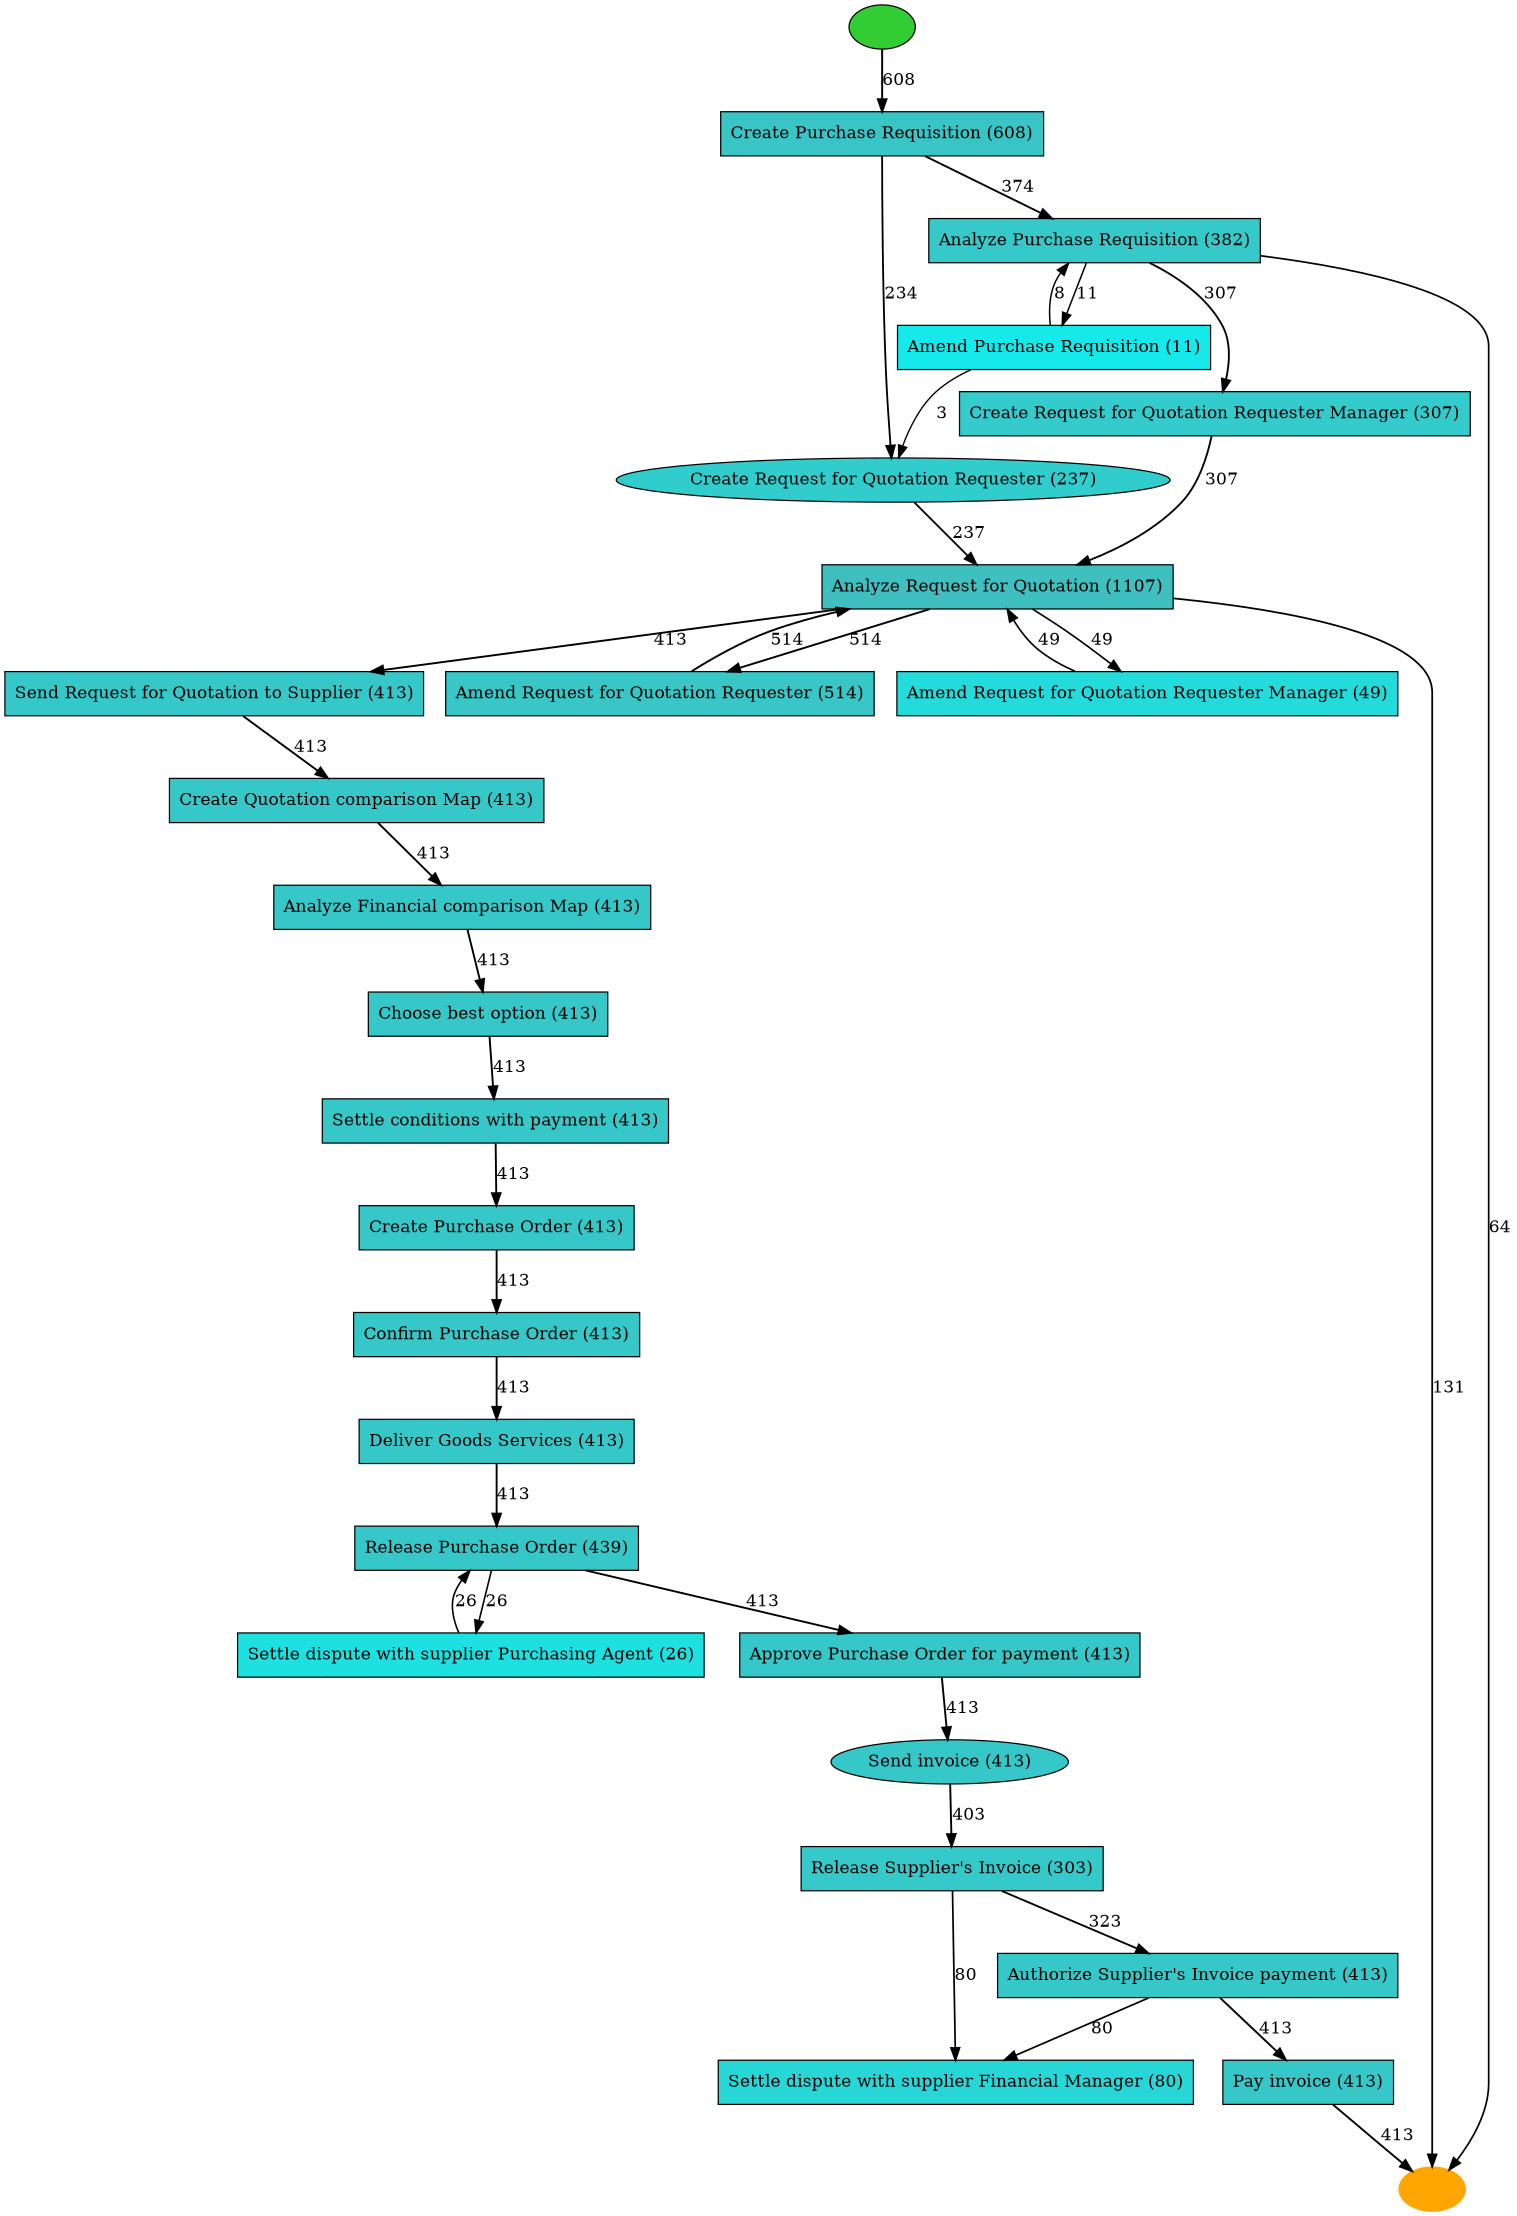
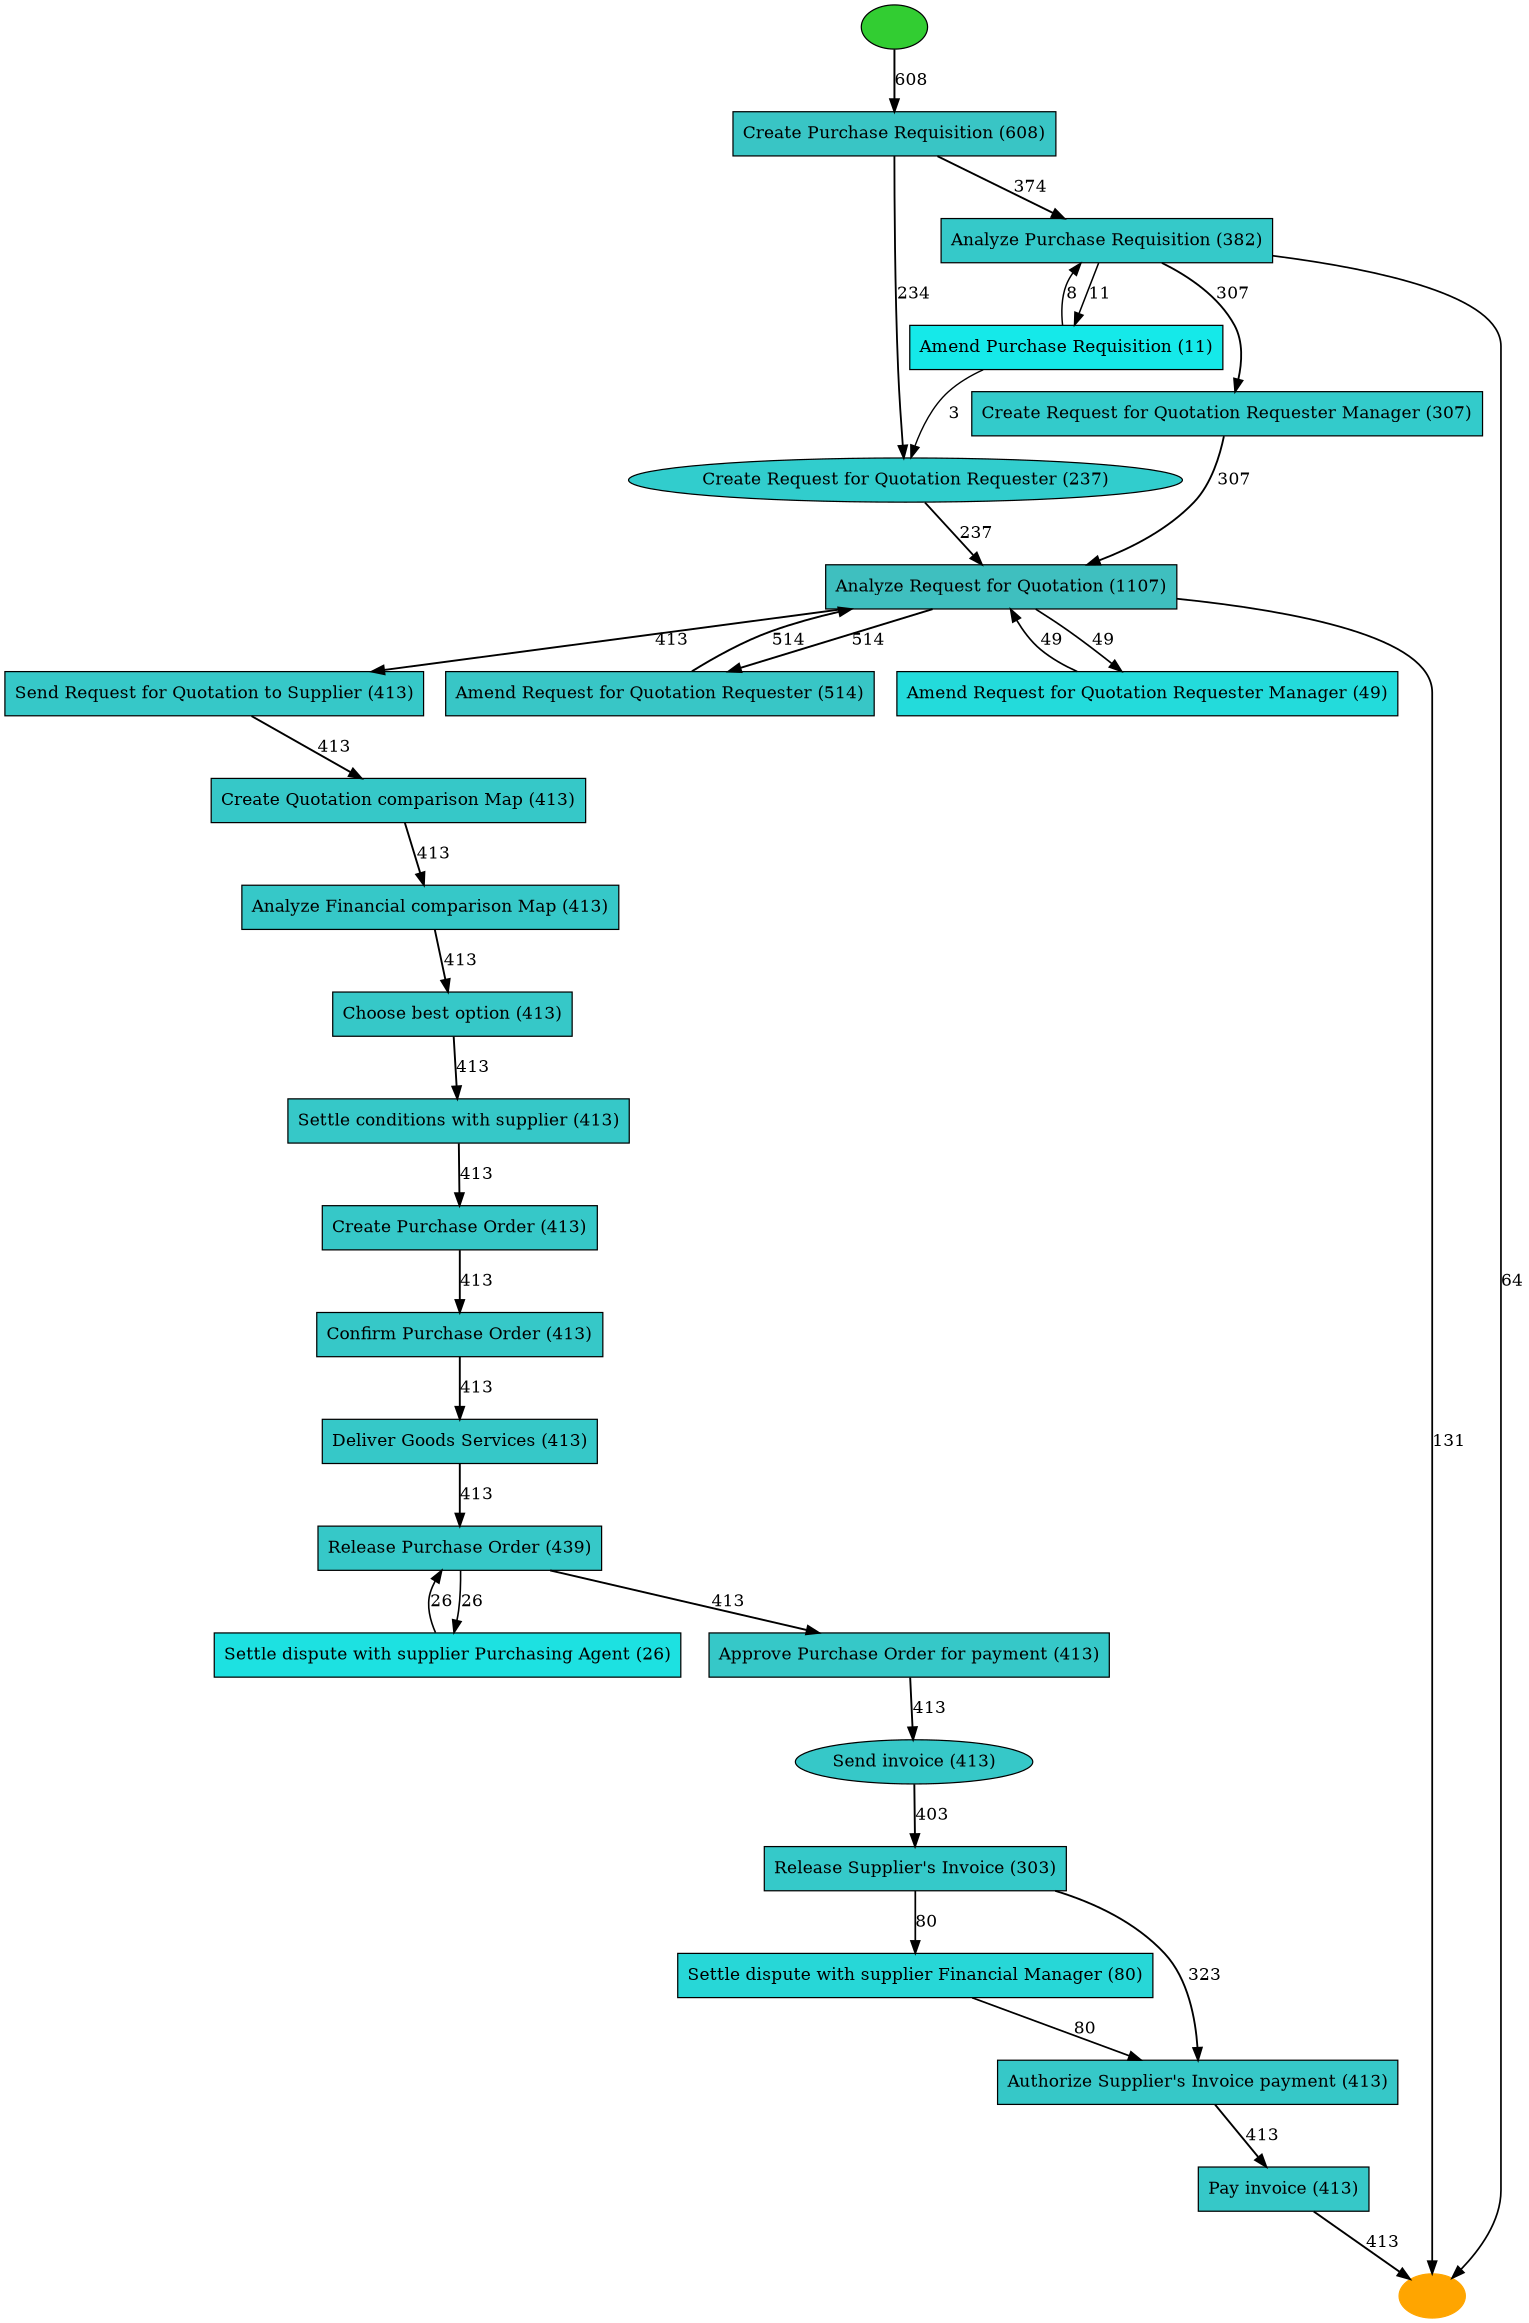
node "Settle conditions with payment (413)": label "Settle conditions with payment (413)" -> "Settle conditions with supplier (413)"
edge "Authorize Supplier's Invoice payment (413)" -> "Settle dispute with supplier Financial Manager (80)": reversed
